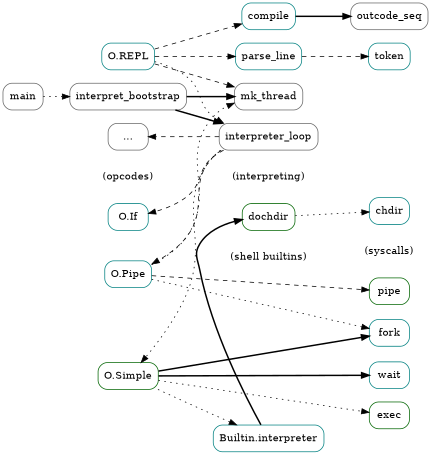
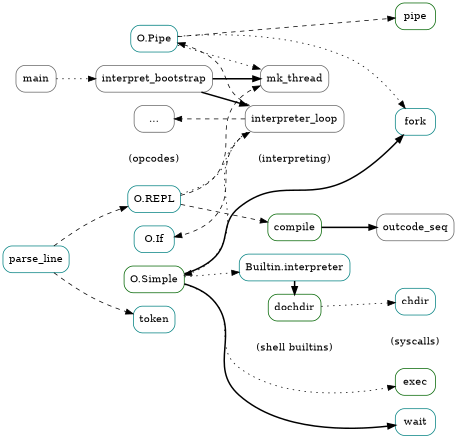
node "compile": color teal -> darkgreen
edge "O.REPL" -> "parse_line": reversed
